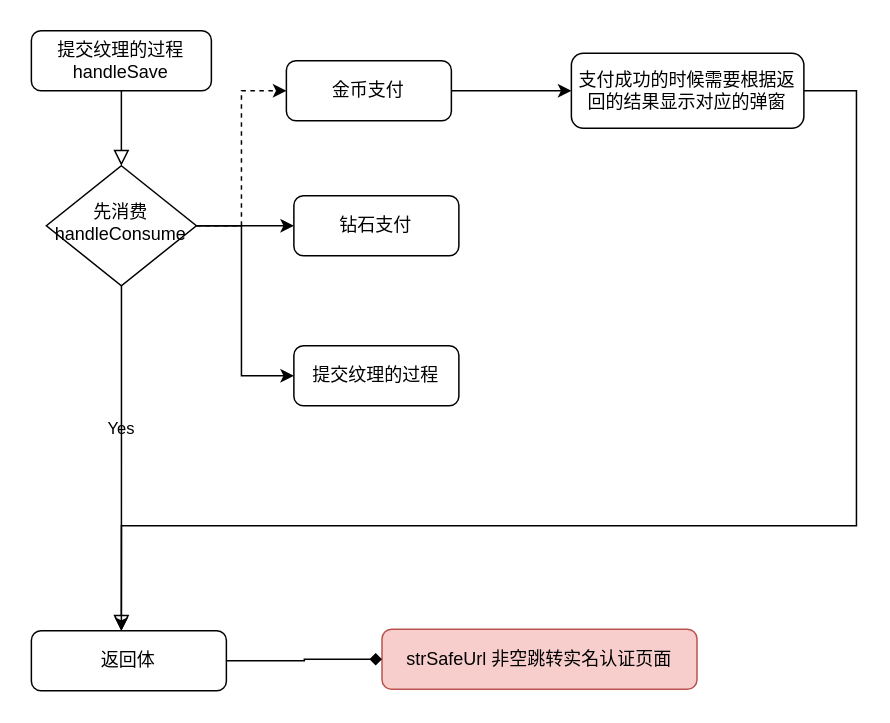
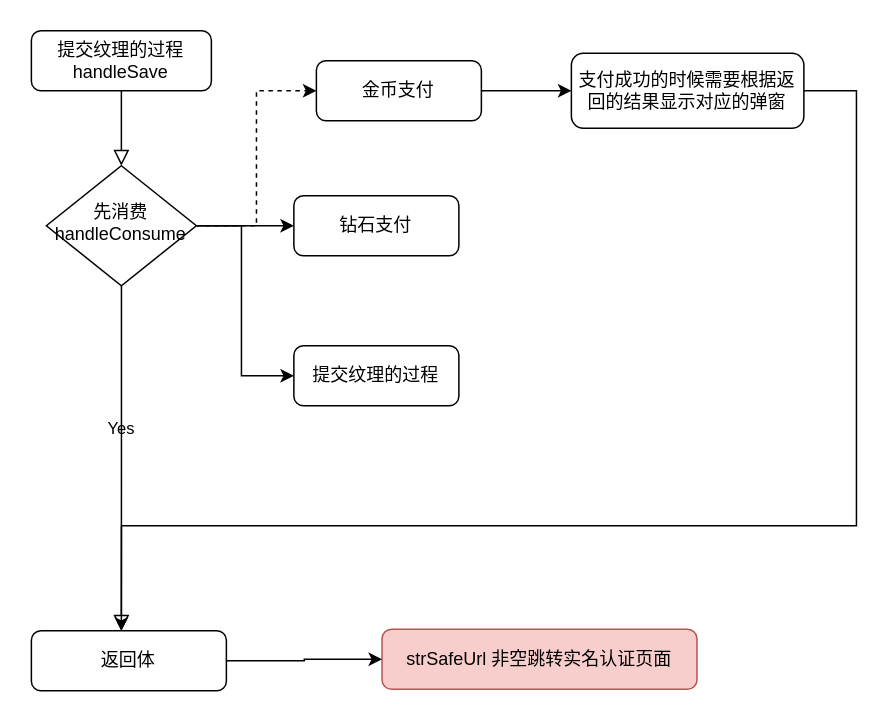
node "金币支付": moved (369, 91) -> (399, 91)
edge "返回体" -> "strSafeUrl 非空跳转实名认证页面": arrowhead diamond -> classic
